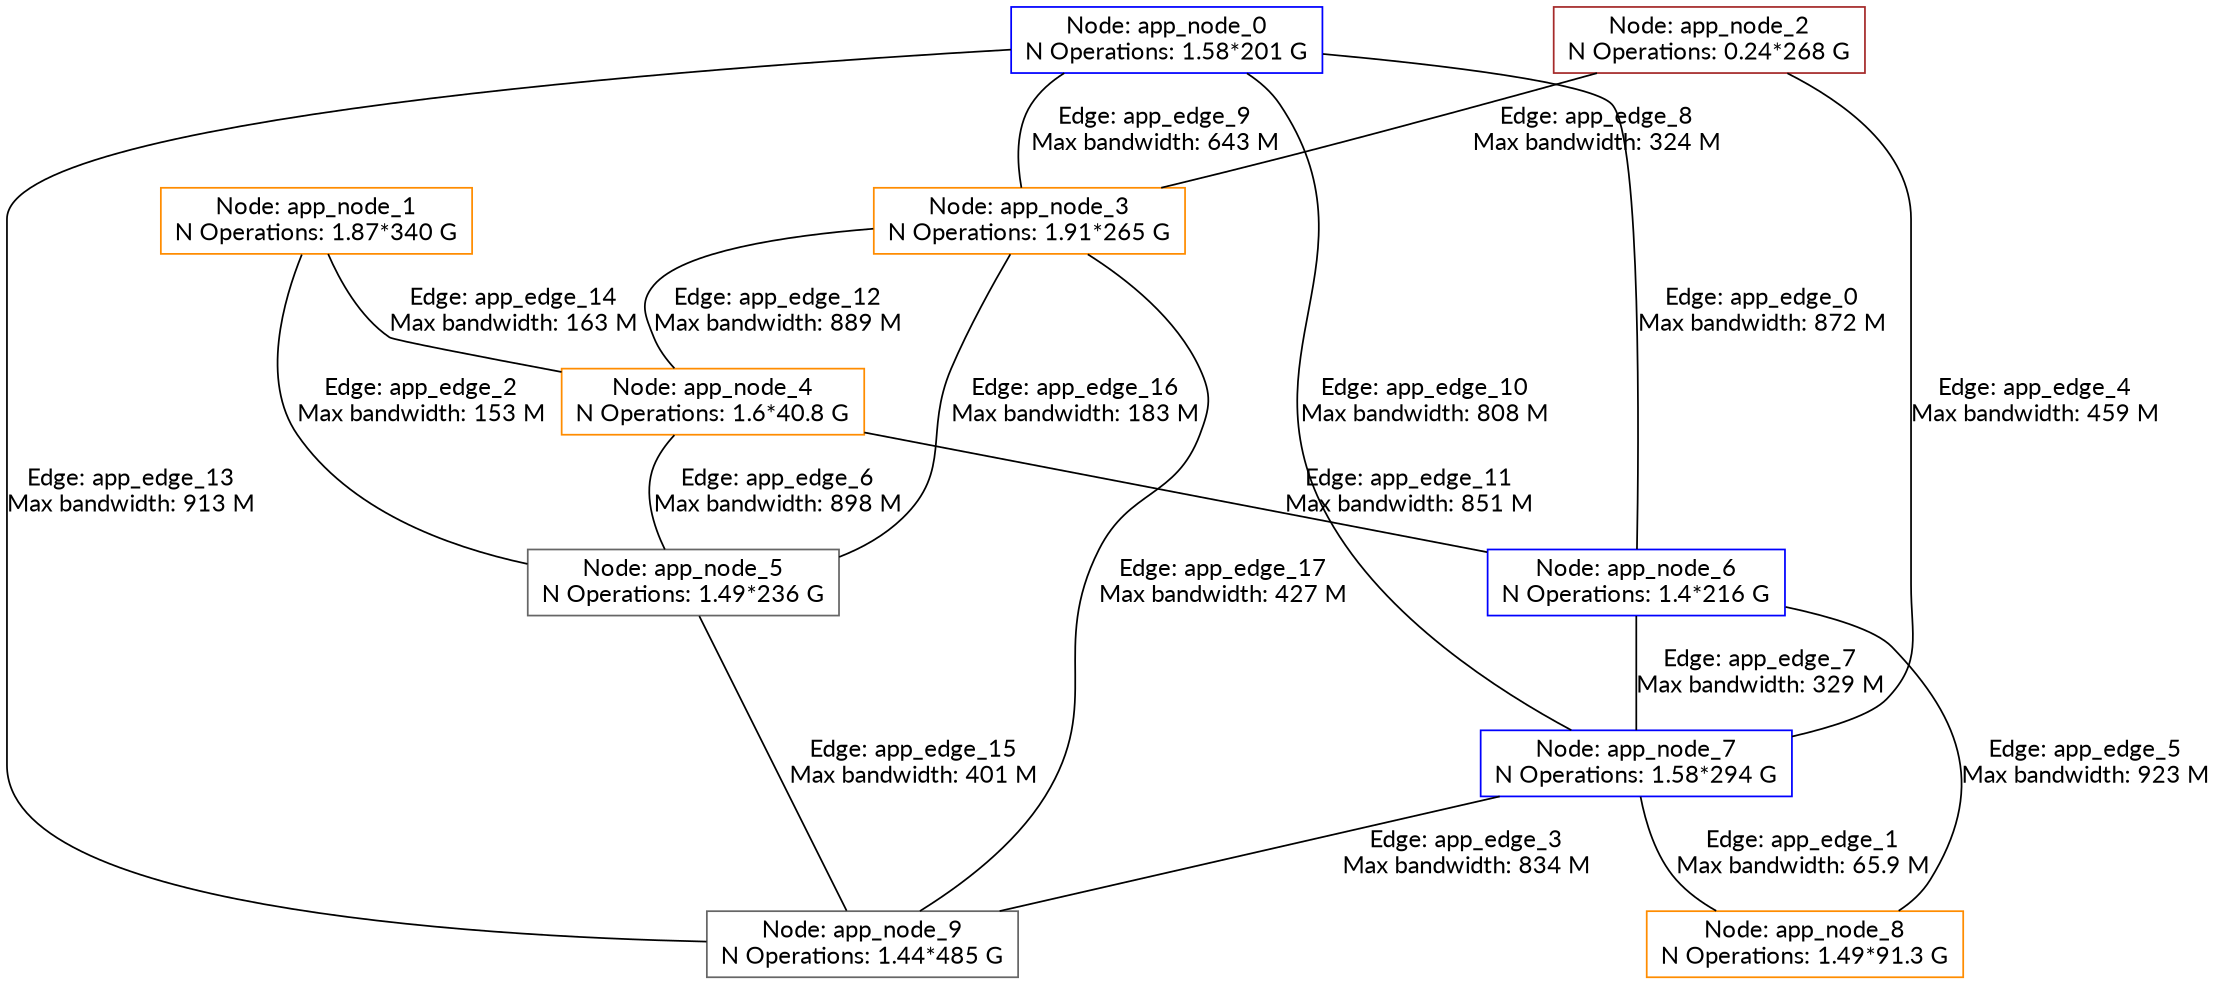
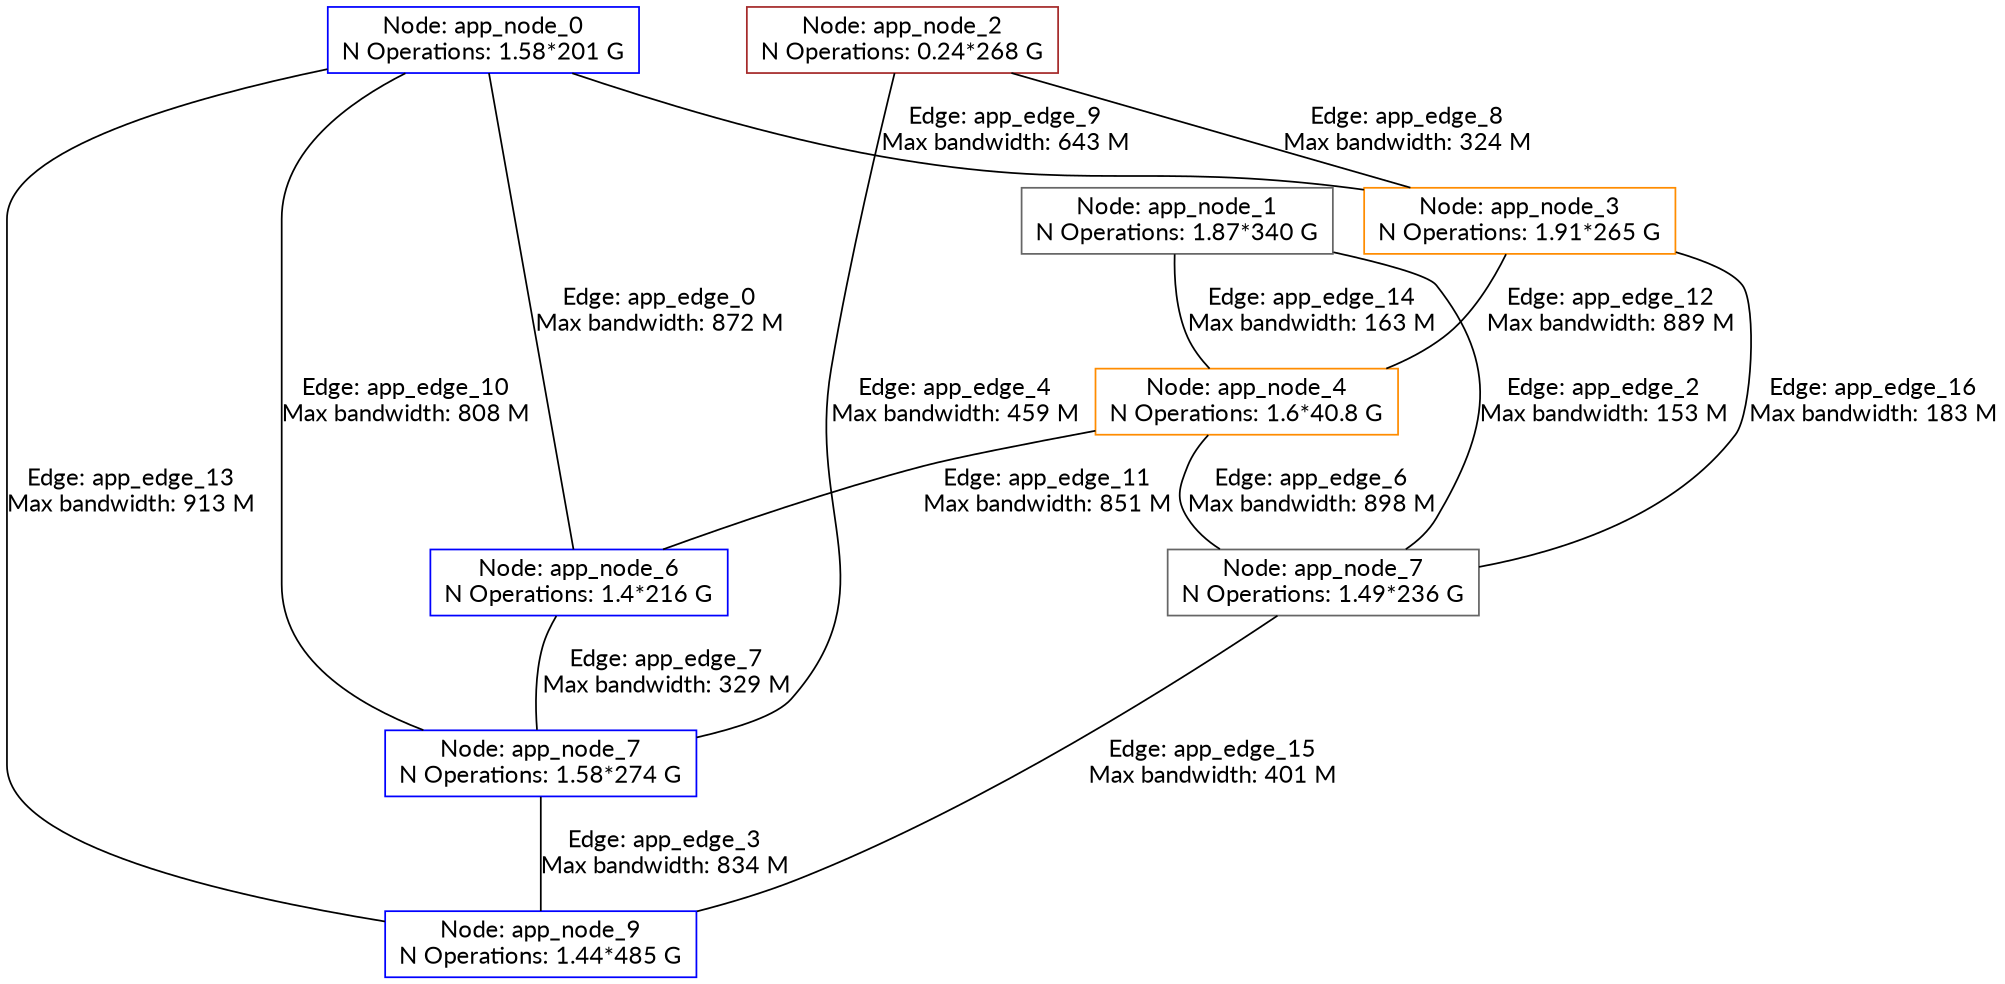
node "Node: app_node_1 N Operations: 1.87*340 G": color darkorange -> gray40
edge "Node: app_node_3 N Operations: 1.91*265 G" -- "Node: app_node_9 N Operations: 1.44*485 G": removed, label "Edge: app_edge_17 Max bandwidth: 427 M"
node "Node: app_node_5 N Operations: 1.49*236 G": label "Node: app_node_5 N Operations: 1.49*236 G" -> "Node: app_node_7 N Operations: 1.49*236 G"
node "Node: app_node_7 N Operations: 1.58*294 G": label "Node: app_node_7 N Operations: 1.58*294 G" -> "Node: app_node_7 N Operations: 1.58*274 G"
node "Node: app_node_9 N Operations: 1.44*485 G": color gray40 -> blue
node "Node: app_node_8 N Operations: 1.49*91.3 G": removed
